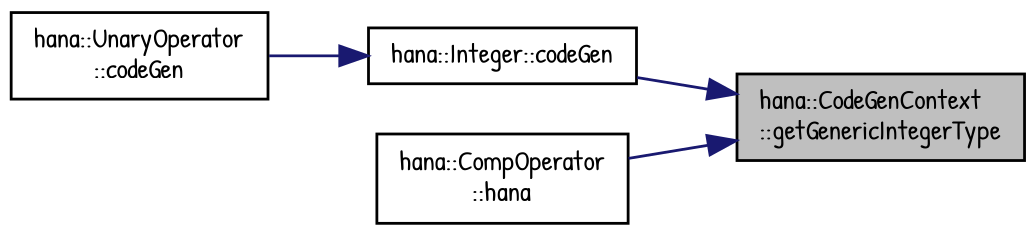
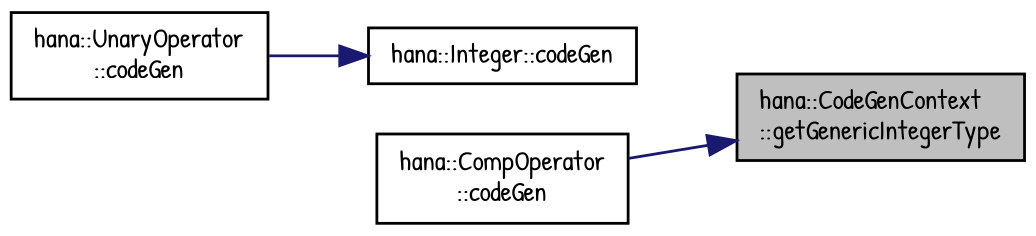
edge "hana::Integer::codeGen" -> "hana::CodeGenContext ::getGenericIntegerType": removed
node "hana::CompOperator ::hana": label "hana::CompOperator ::hana" -> "hana::CompOperator ::codeGen"
